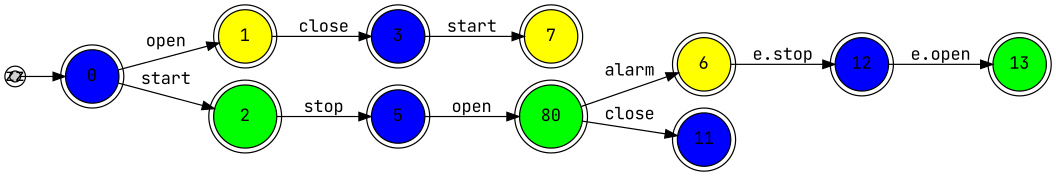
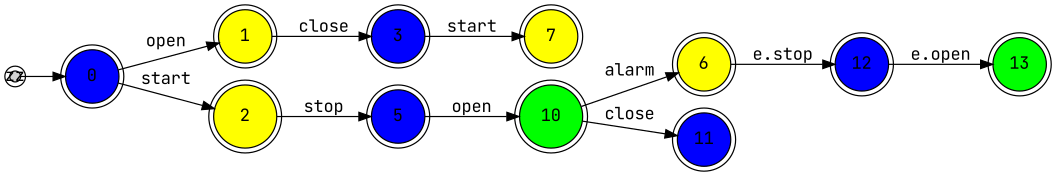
node "2": fillcolor green -> yellow
node "80": label "80" -> "10"
